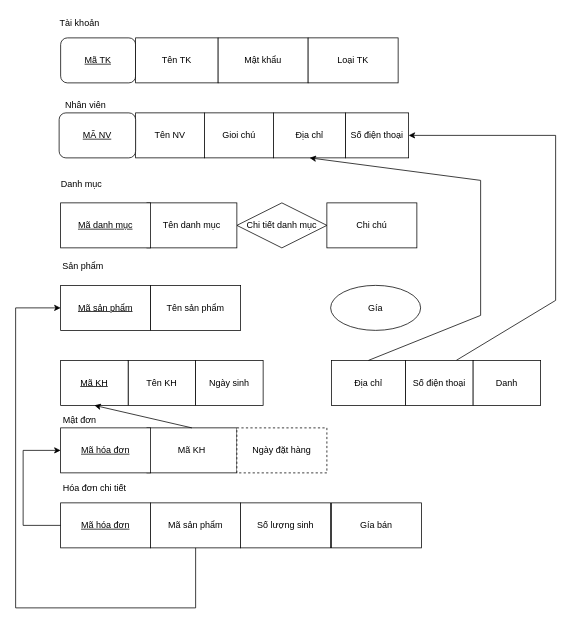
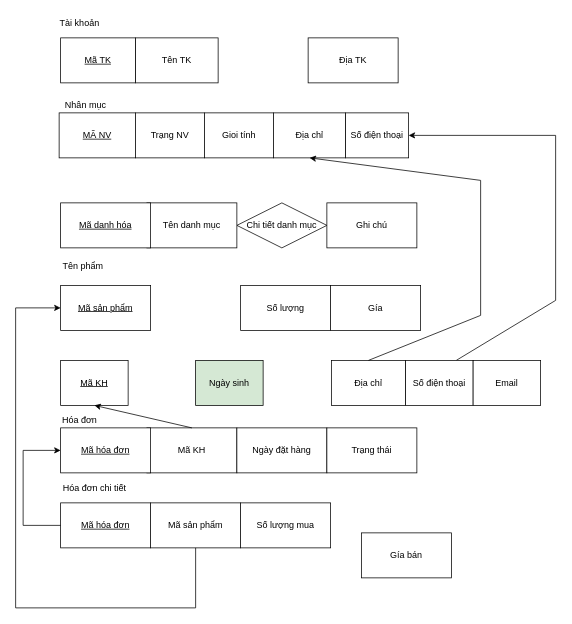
node "Mã TK": shape rounded rectangle -> rectangle
node "Mật khẩu": removed
node "Loại TK": label "Loại TK" -> "Địa TK"
node "Nhân viên": label "Nhân viên" -> "Nhân mục"
node "MÃ NV": shape rounded rectangle -> rectangle
node "Tên NV": label "Tên NV" -> "Trạng NV"
node "Gioi chú": label "Gioi chú" -> "Gioi tính"
node "Danh mục": removed
node "Mã danh mục": label "Mã danh mục" -> "Mã danh hóa"
node "Chi chú": label "Chi chú" -> "Ghi chú"
node "Sản phẩm": label "Sản phẩm" -> "Tên phẩm"
node "Tên sản phẩm": removed
node "Số lượng": added
node "Gía": shape ellipse -> rectangle
node "Tên KH": removed
node "Ngày sinh": fillcolor #ffffff -> #d5e8d4
node "Danh": label "Danh" -> "Email"
node "Mật đơn": label "Mật đơn" -> "Hóa đơn"
node "Ngày đặt hàng": style dashed -> solid
node "Trạng thái": added
node "Số lượng sinh": label "Số lượng sinh" -> "Số lượng mua"
node "Gía bán": moved (376, 525) -> (406, 555)
